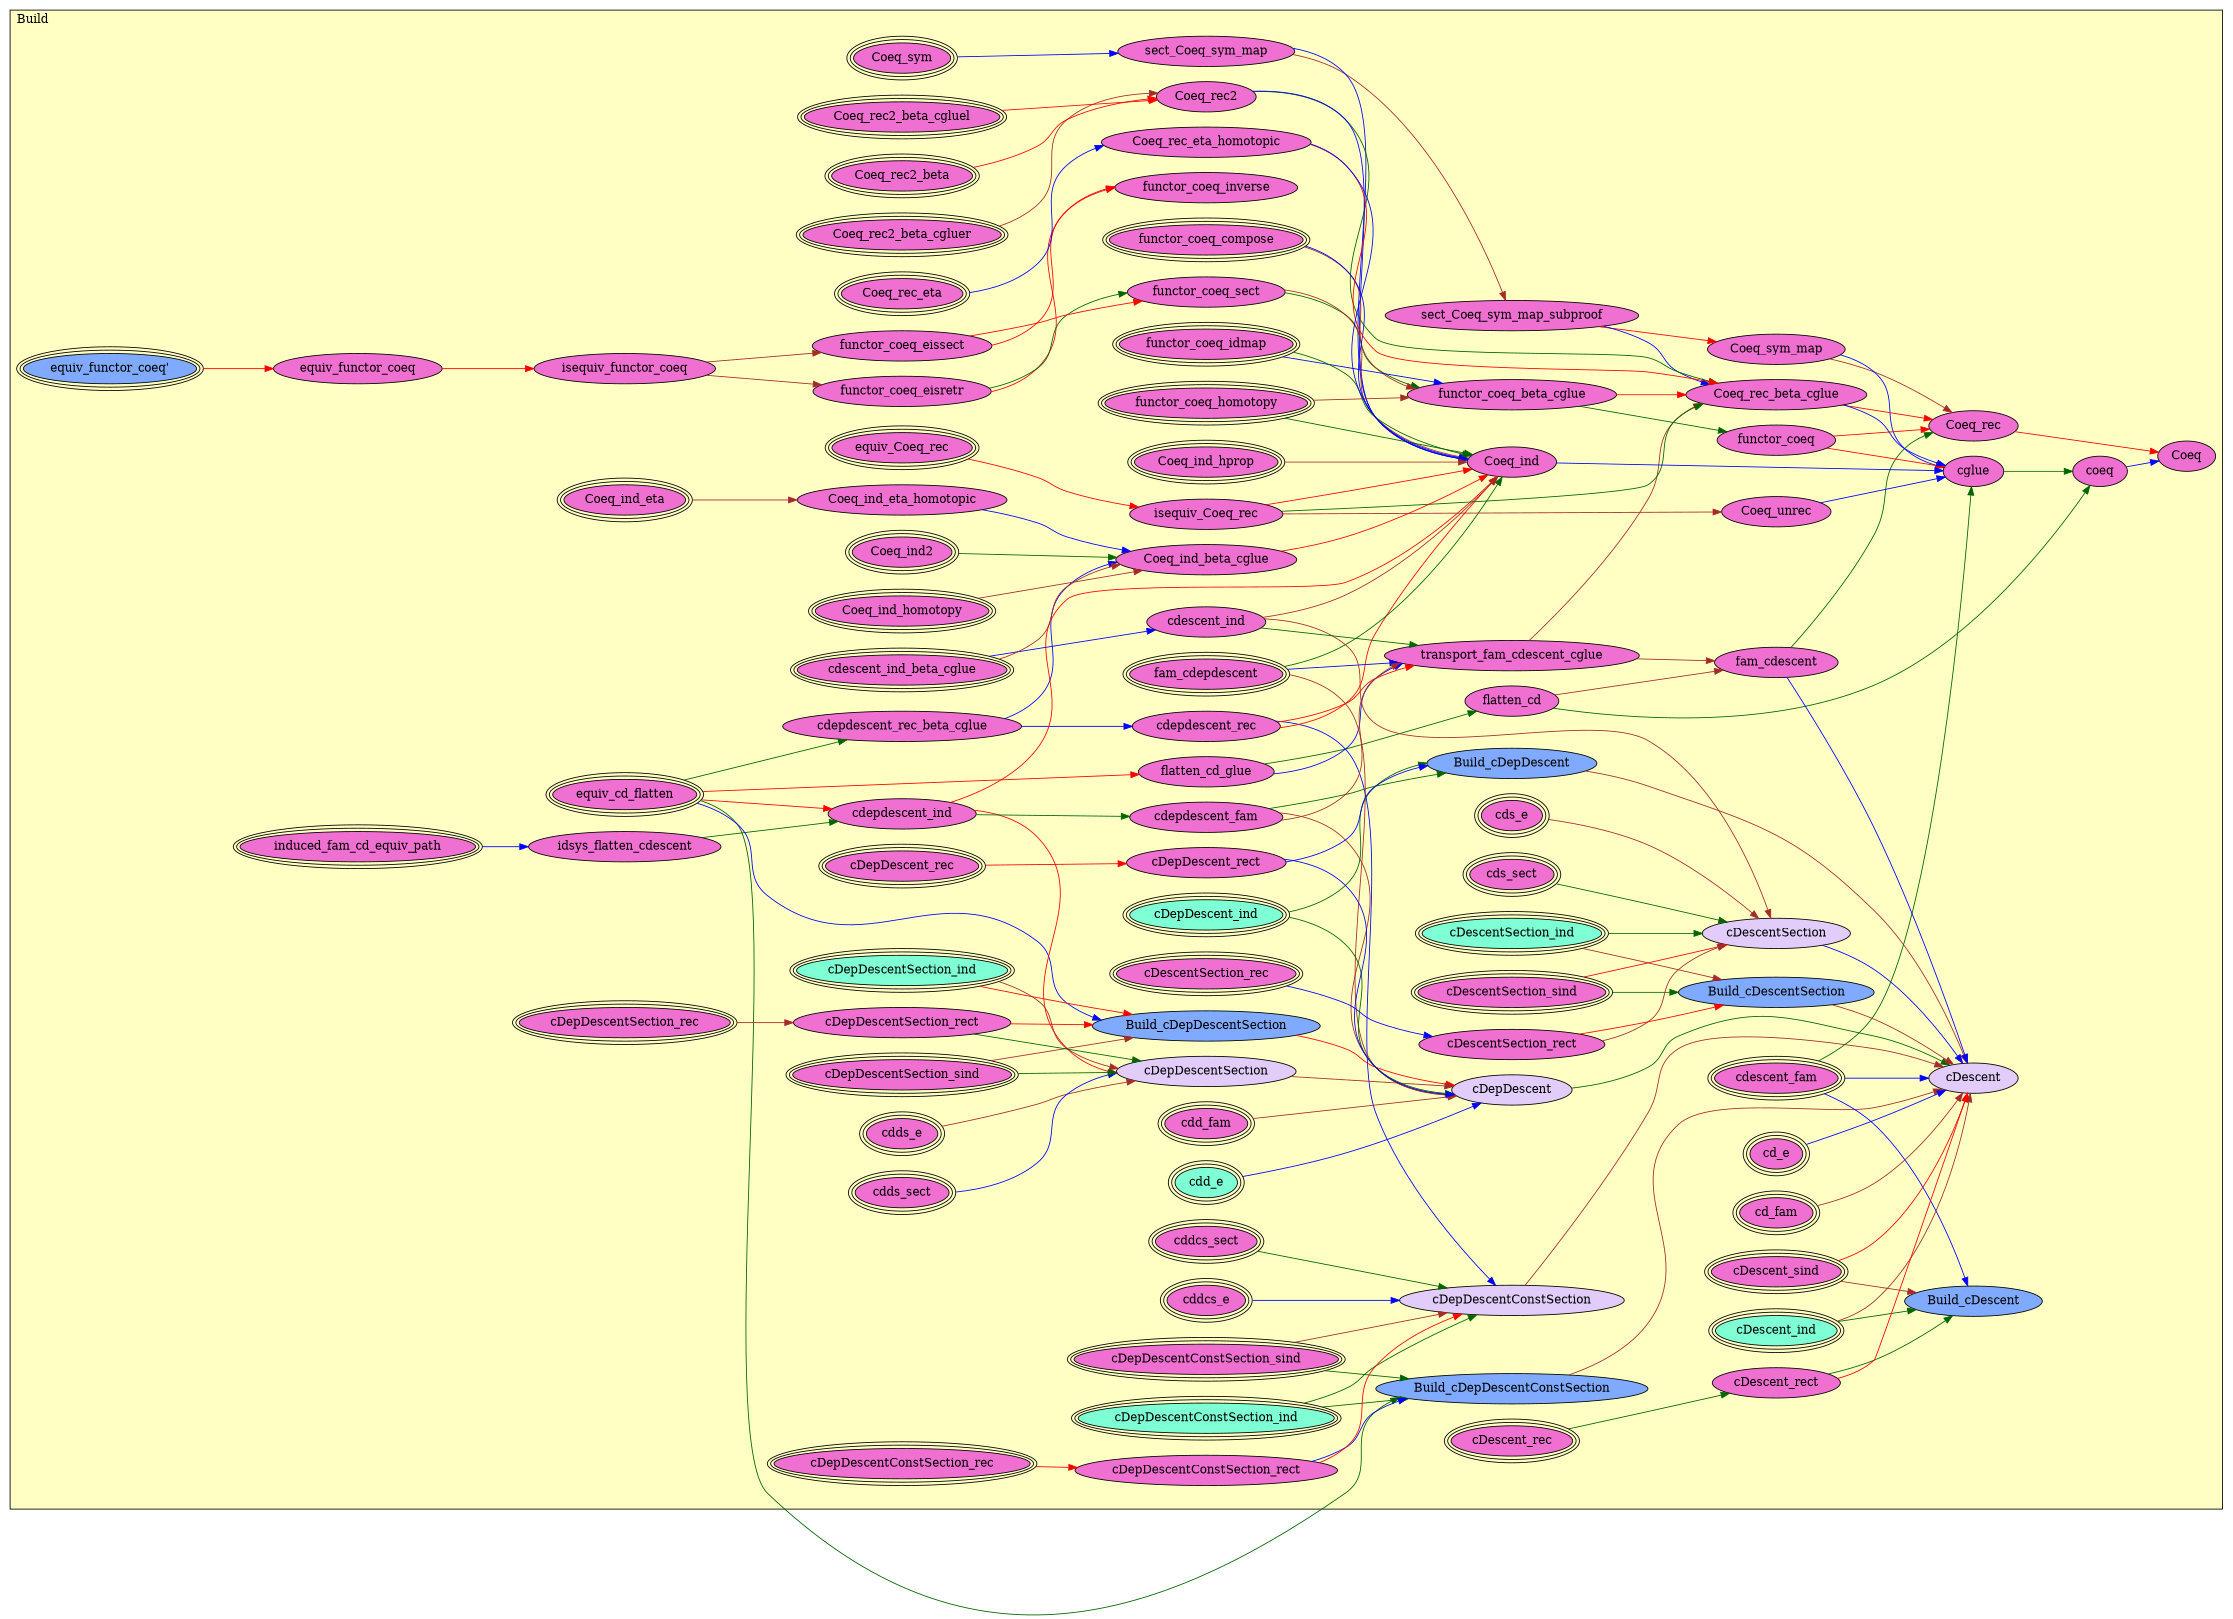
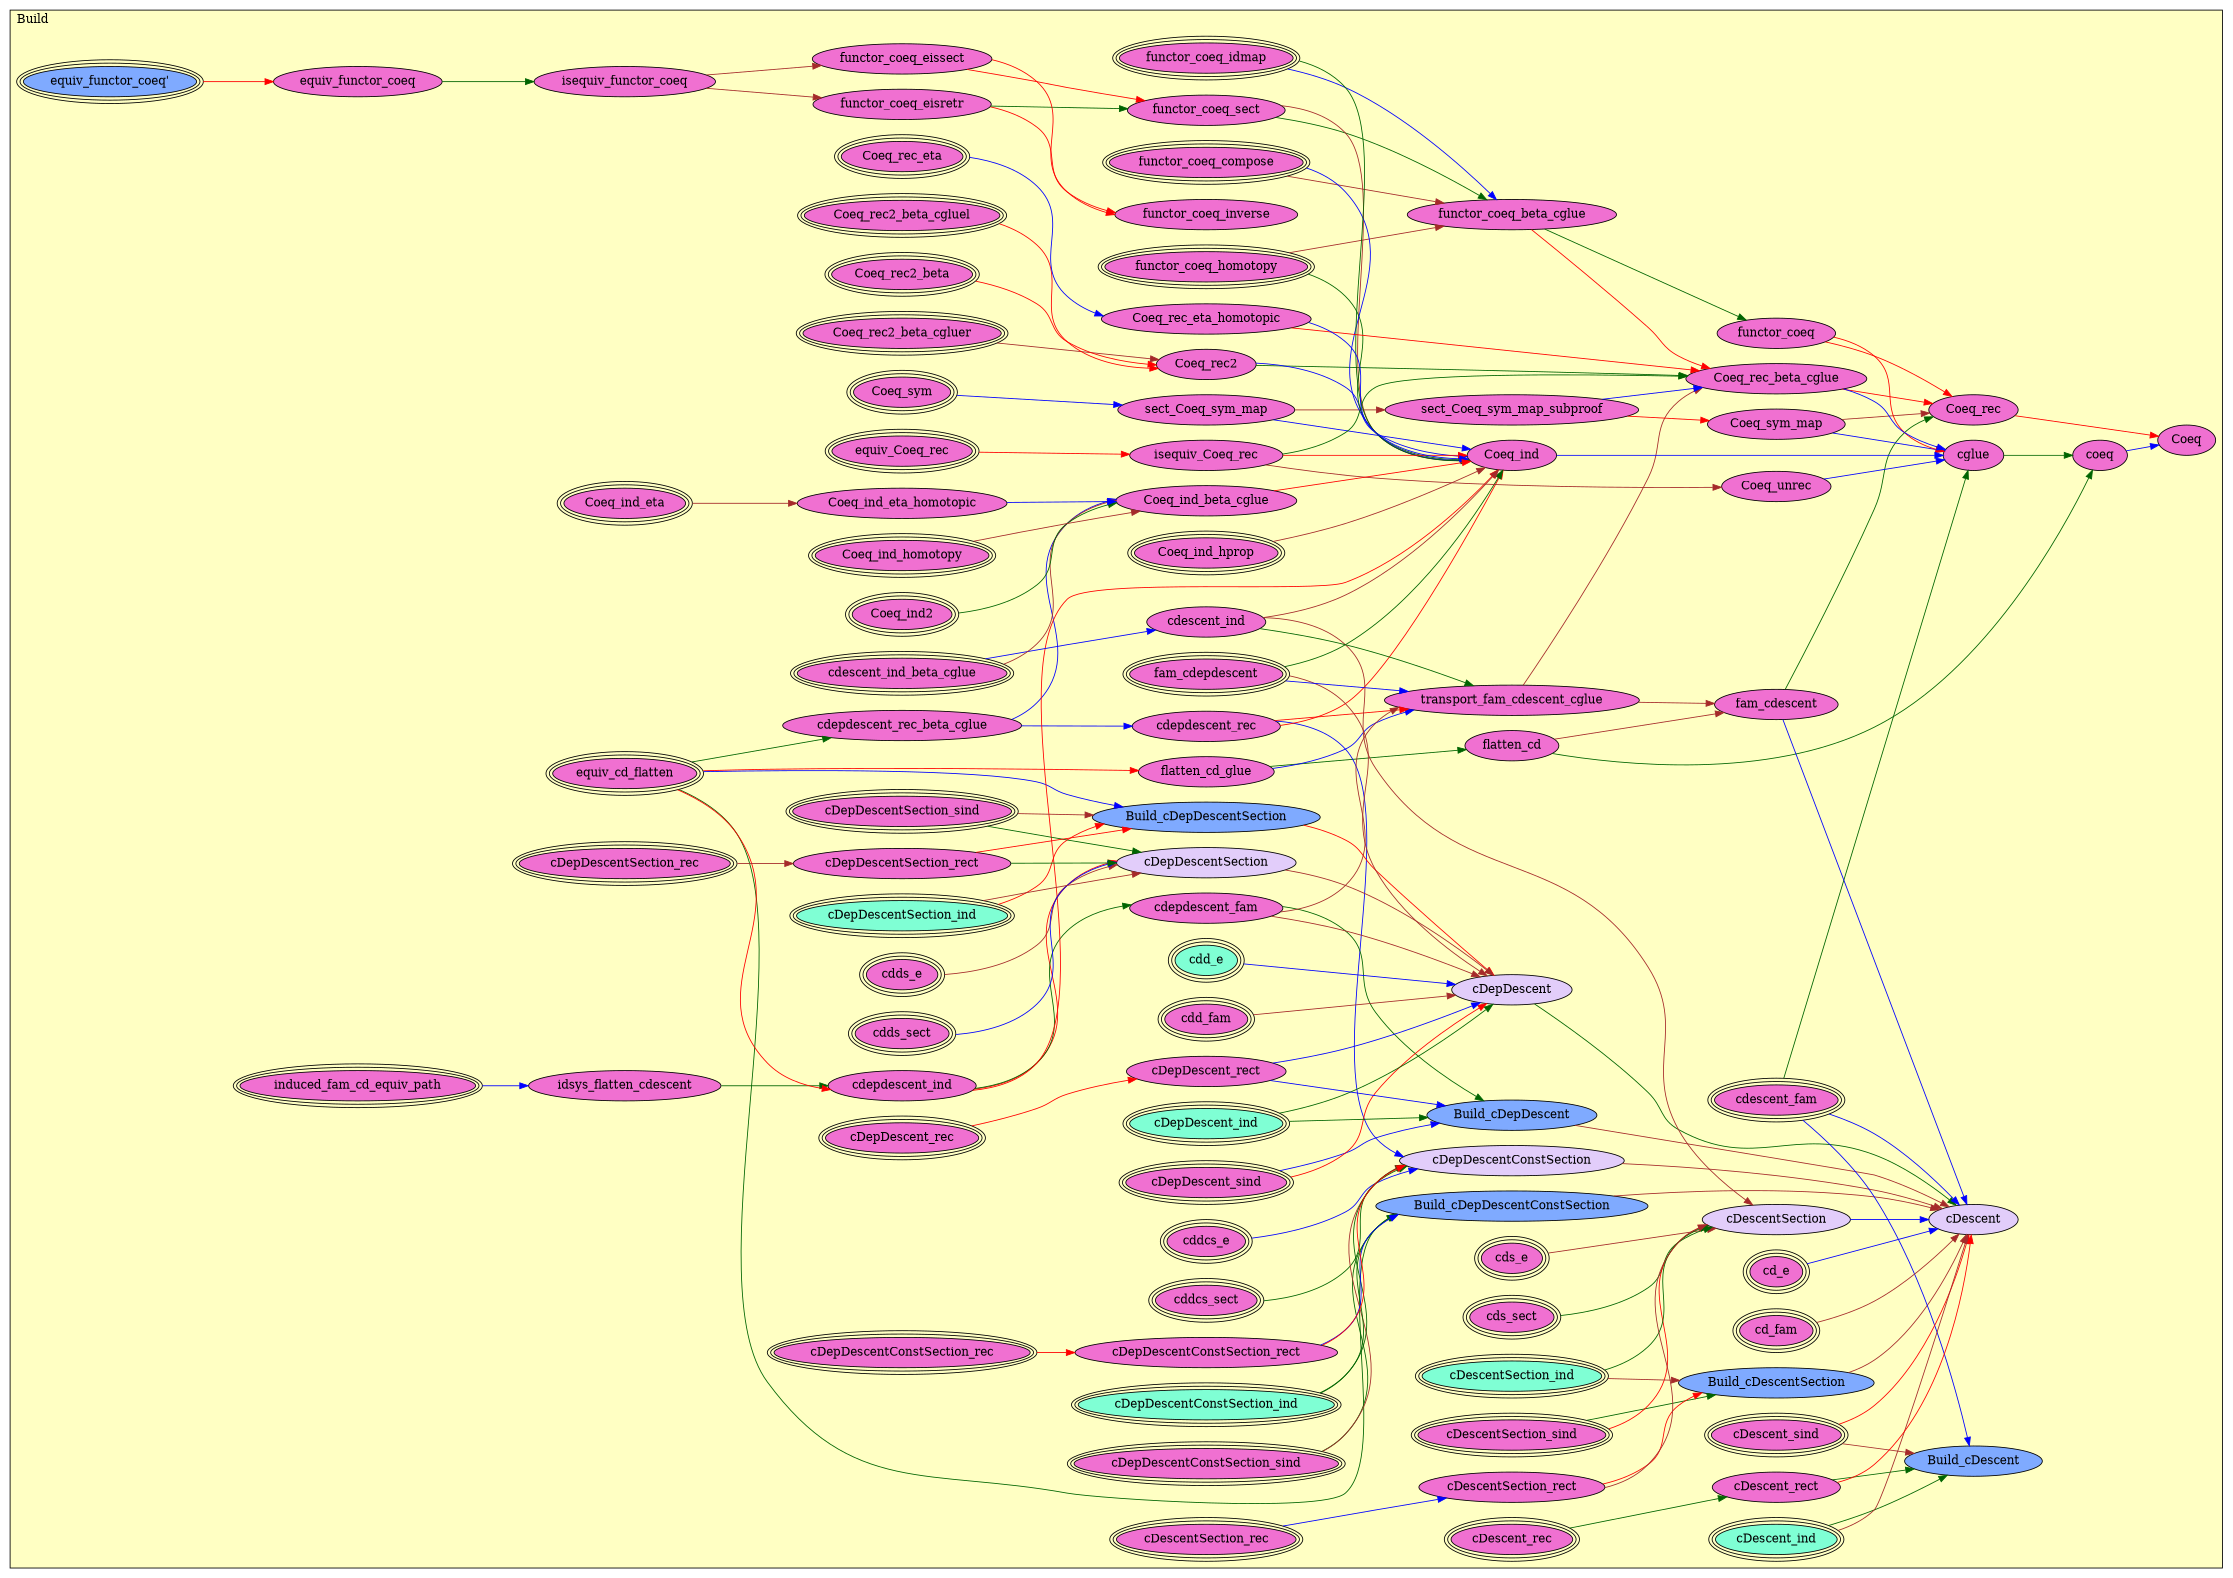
edge "equiv_functor_coeq" -> "isequiv_functor_coeq": color red -> darkgreen
node "cDepDescent_sind": added
